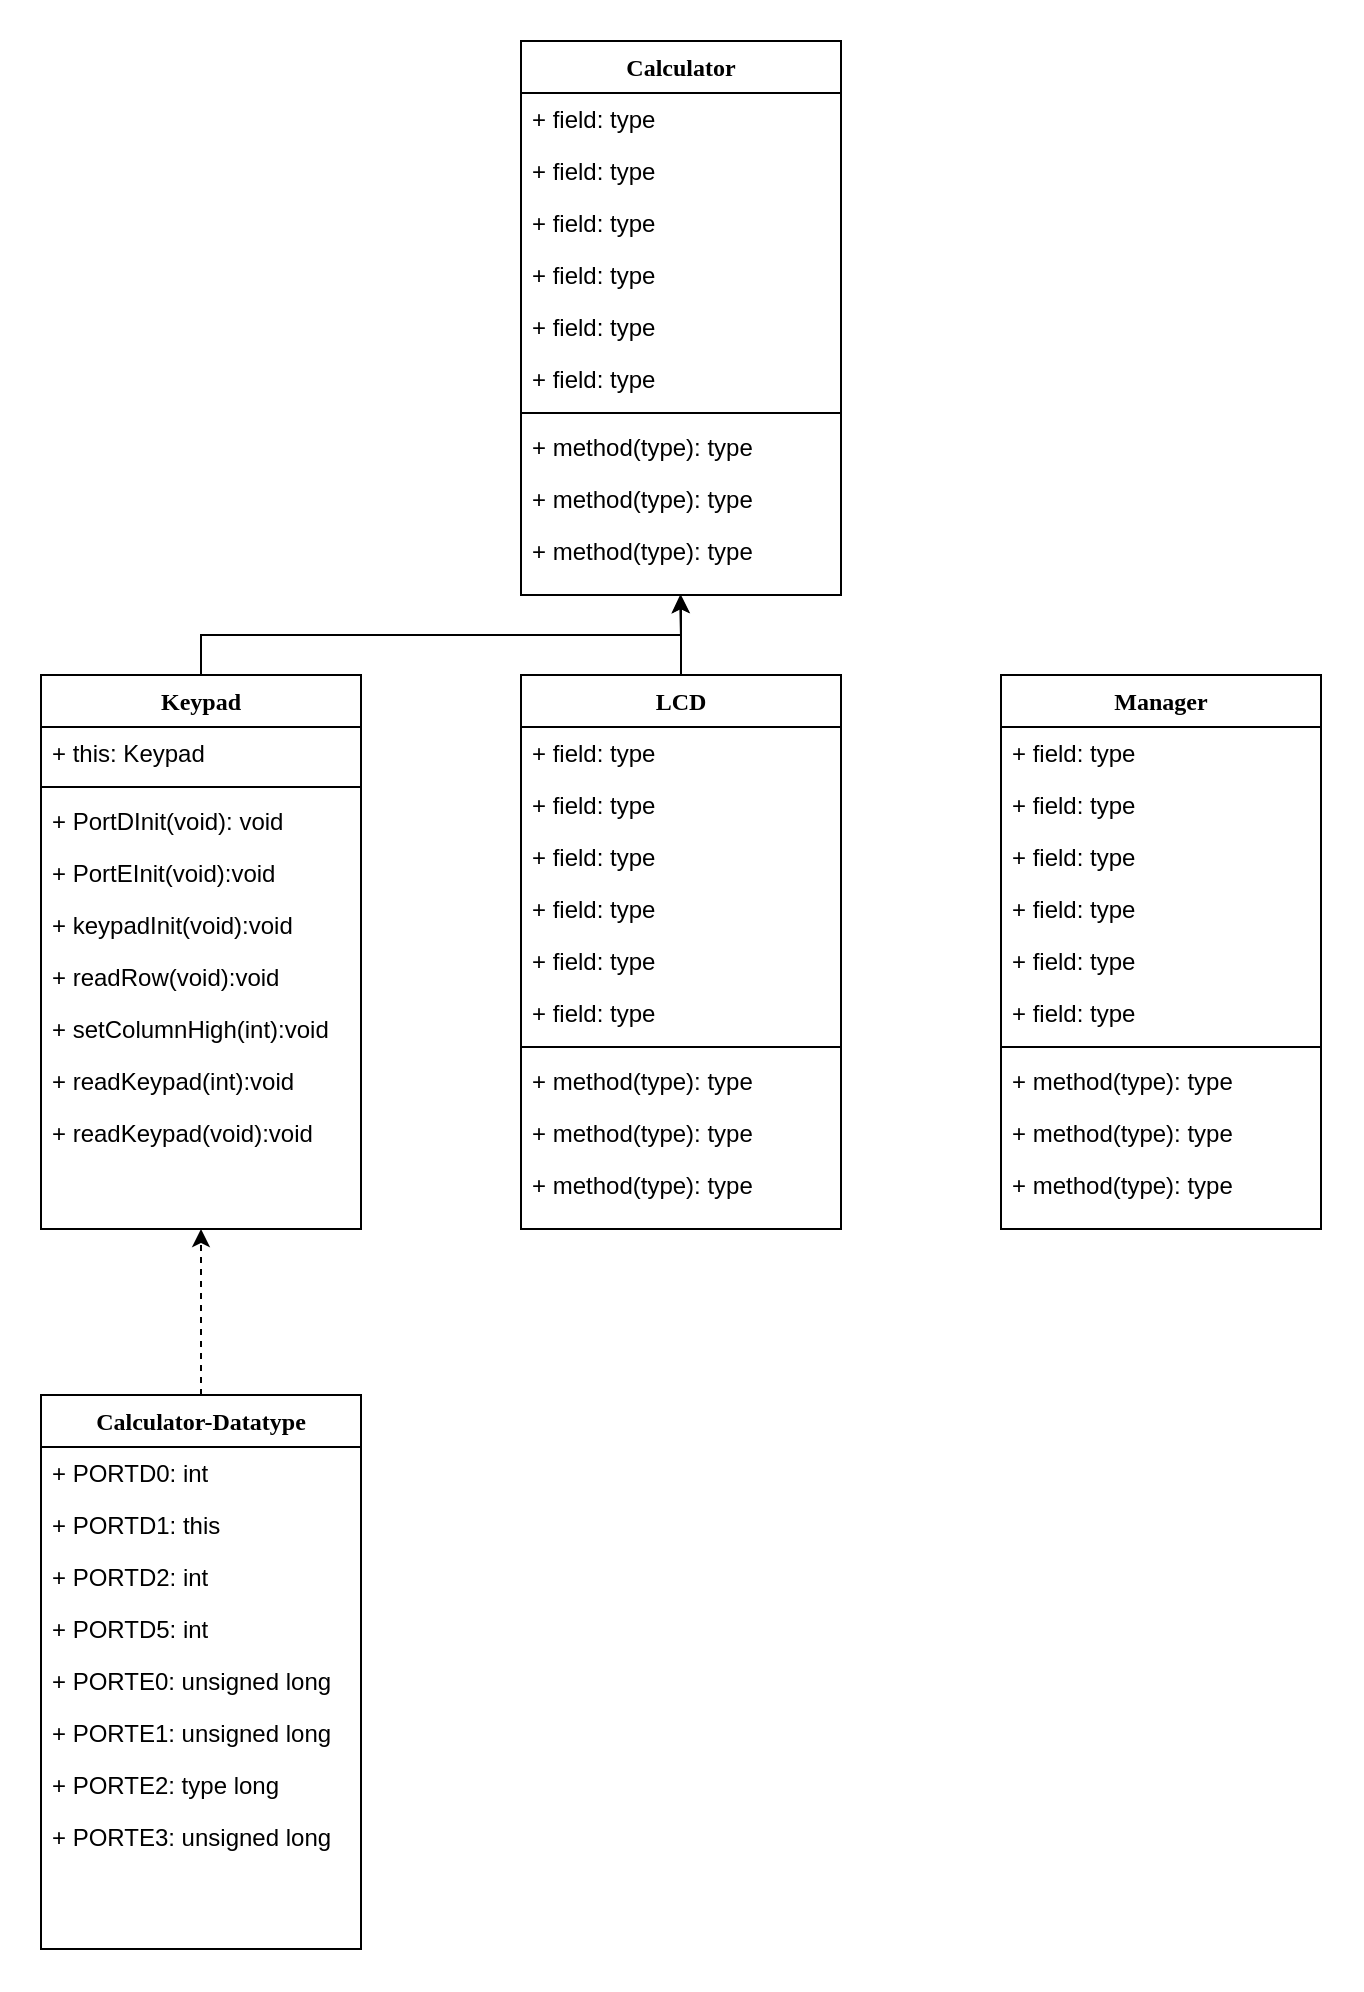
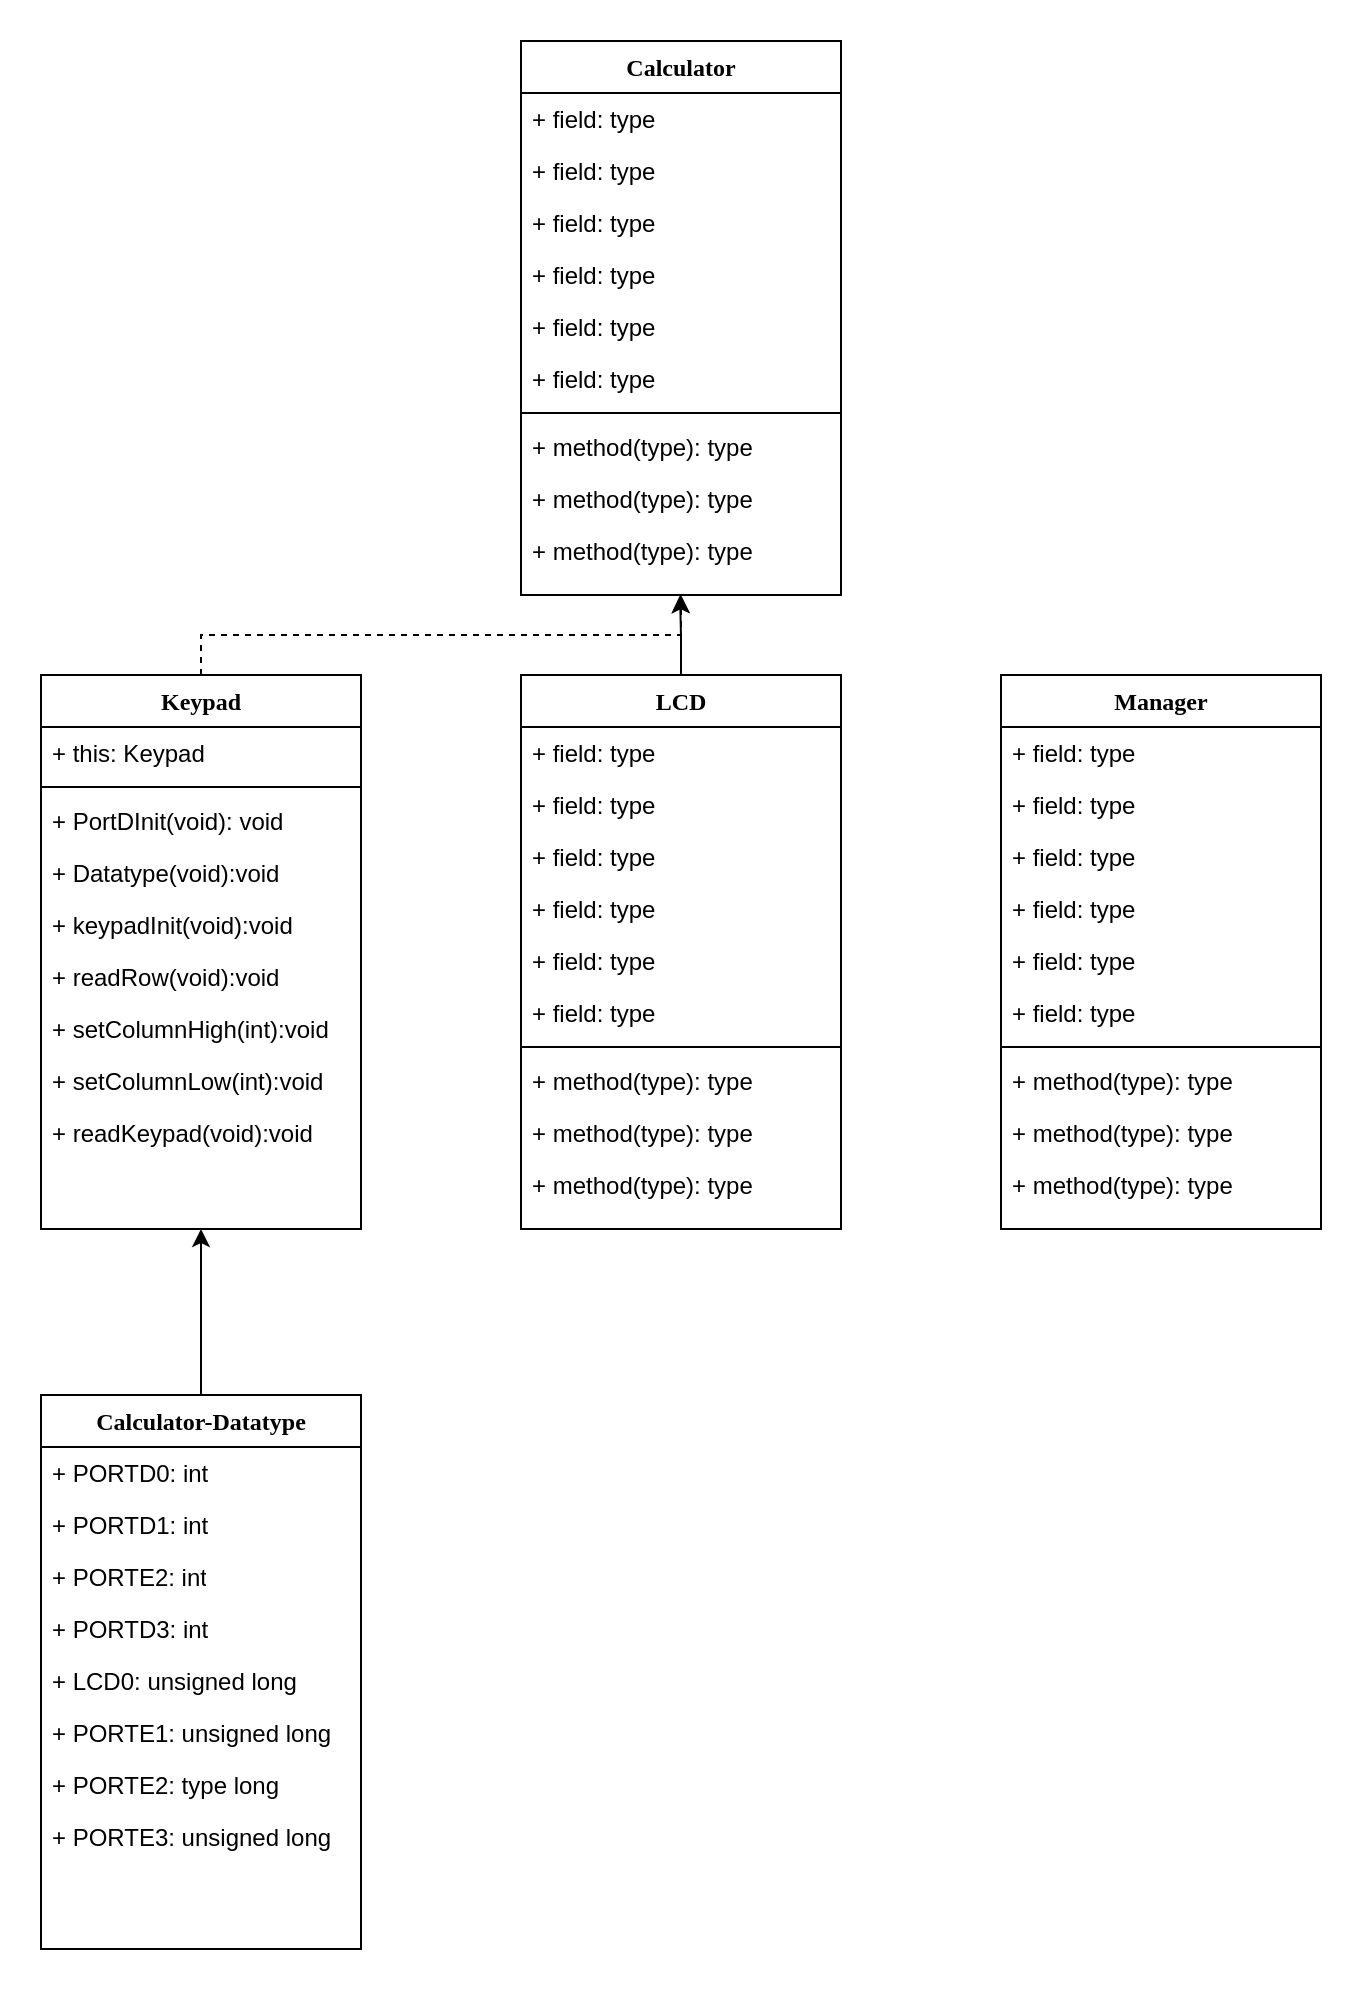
edge "Keypad" -> "Calculator": style solid -> dashed
node "+ PortEInit(void):void": label "+ PortEInit(void):void" -> "+ Datatype(void):void"
node "+ readKeypad(int):void": label "+ readKeypad(int):void" -> "+ setColumnLow(int):void"
edge "Calculator-Datatype" -> "Keypad": style dashed -> solid
node "+ PORTD1: this": label "+ PORTD1: this" -> "+ PORTD1: int"
node "+ PORTD2: int": label "+ PORTD2: int" -> "+ PORTE2: int"
node "+ PORTD5: int": label "+ PORTD5: int" -> "+ PORTD3: int"
node "+ PORTE0: unsigned long": label "+ PORTE0: unsigned long" -> "+ LCD0: unsigned long"
